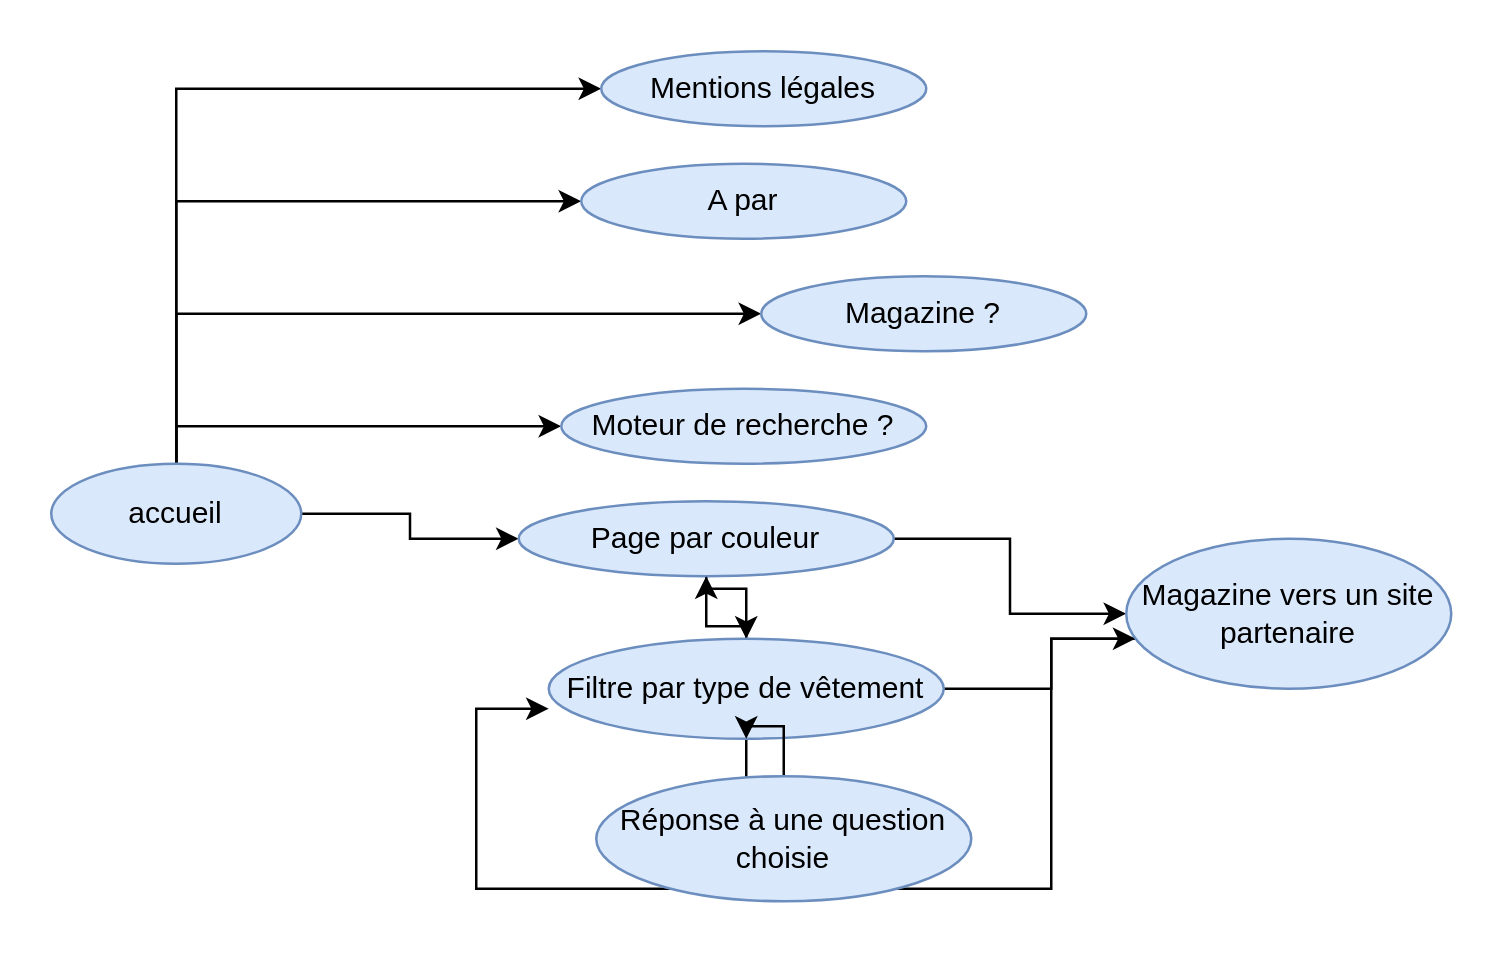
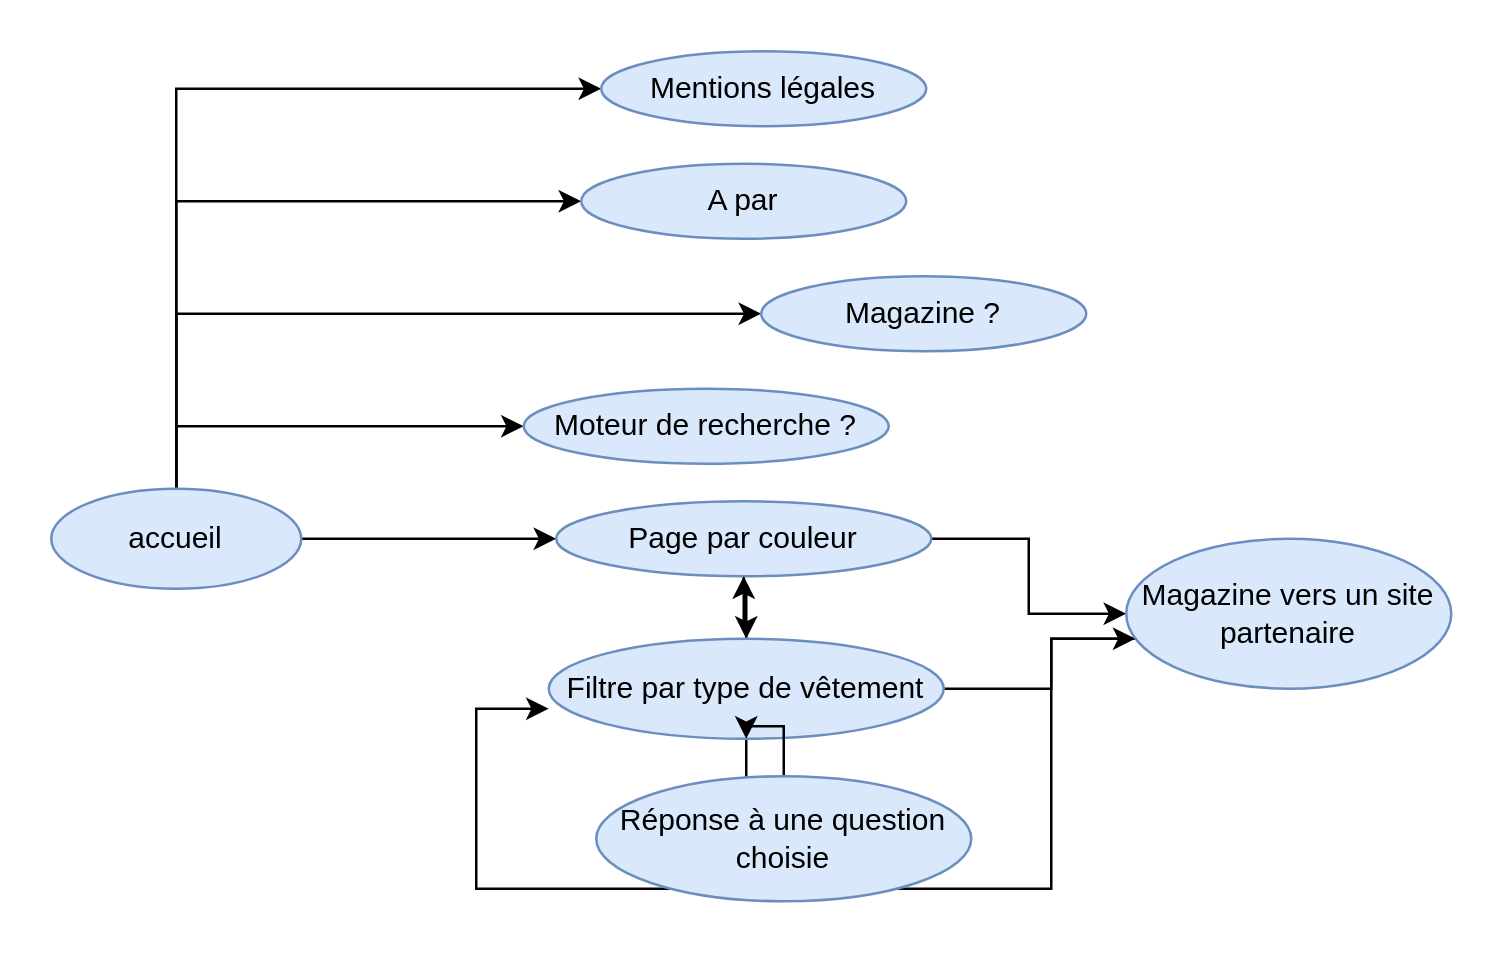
node "Moteur de recherche ?": moved (744, 426) -> (706, 426)
node "accueil": moved (176, 514) -> (176, 539)
node "Page par couleur": moved (706, 539) -> (744, 539)
